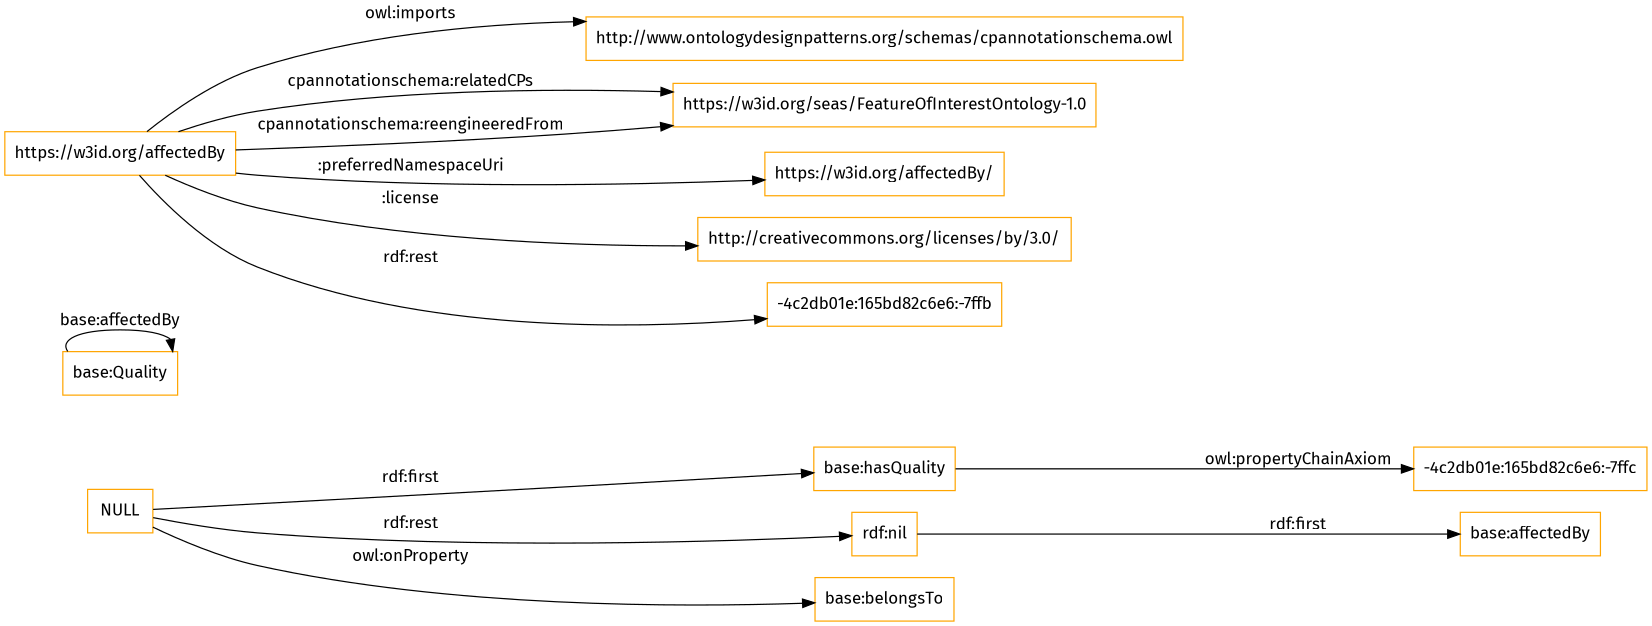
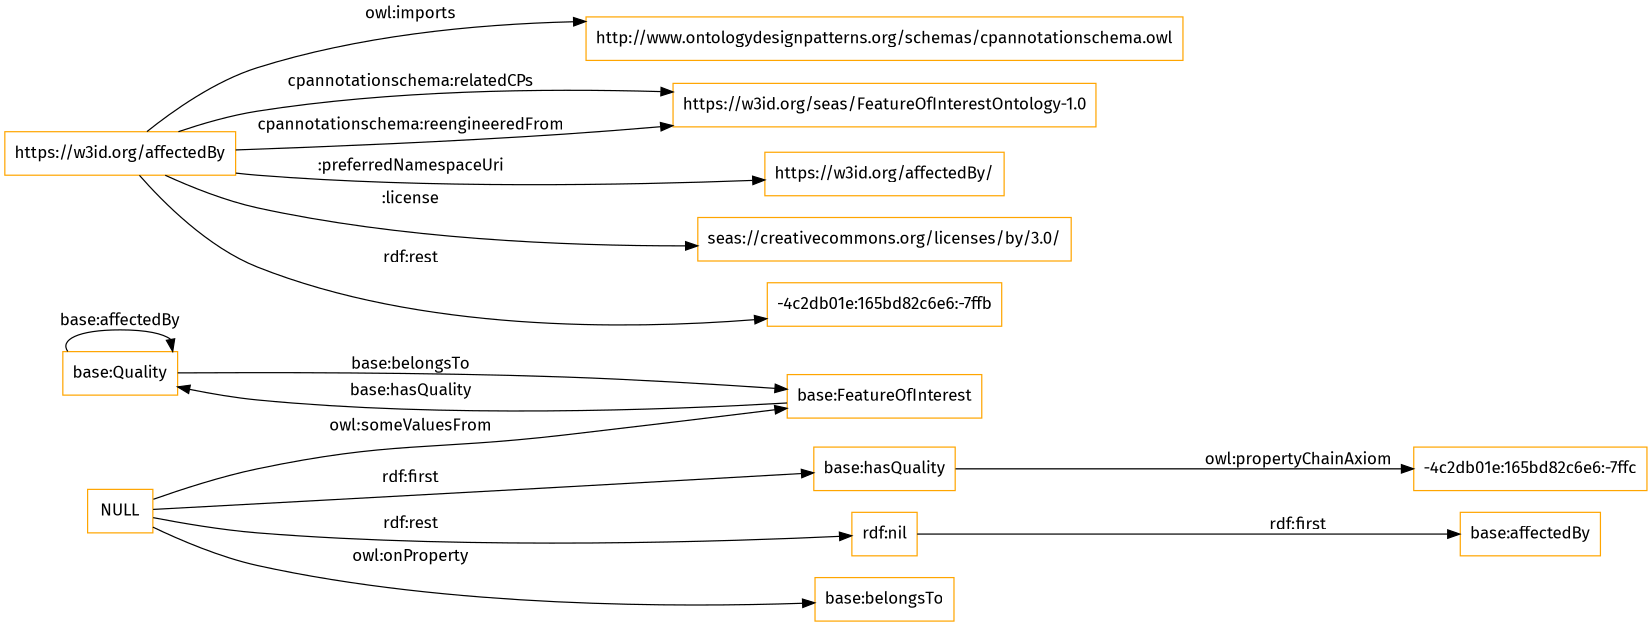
node "http://creativecommons.org/licenses/by/3.0/": label "http://creativecommons.org/licenses/by/3.0/" -> "seas://creativecommons.org/licenses/by/3.0/"
node "base:FeatureOfInterest": added
